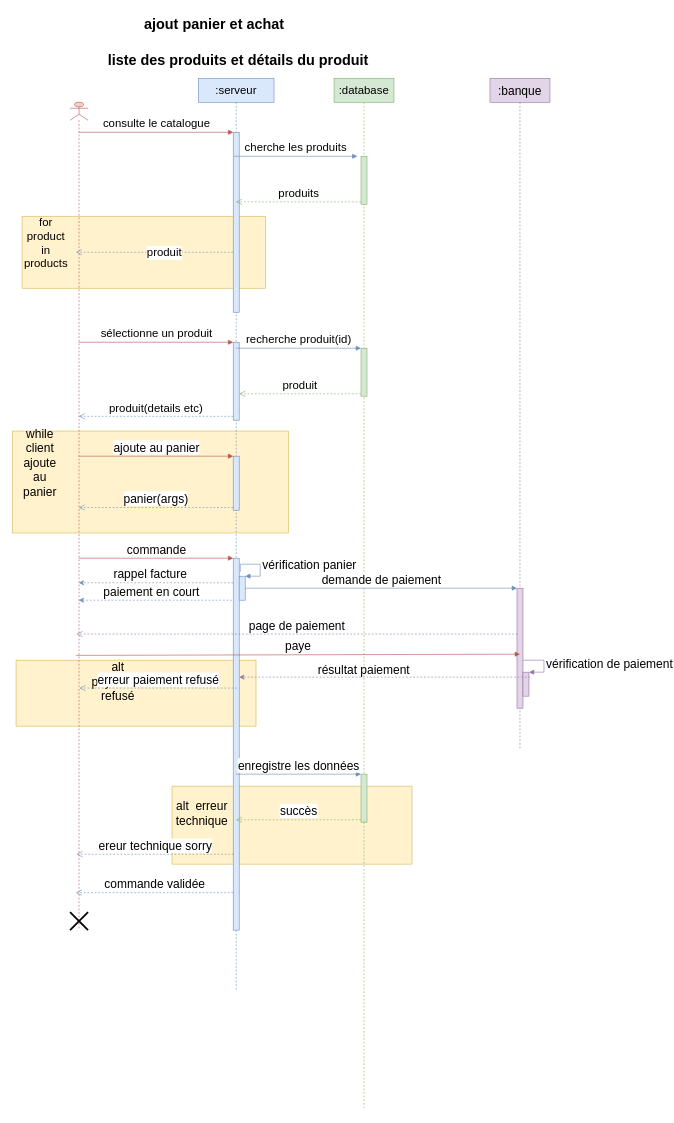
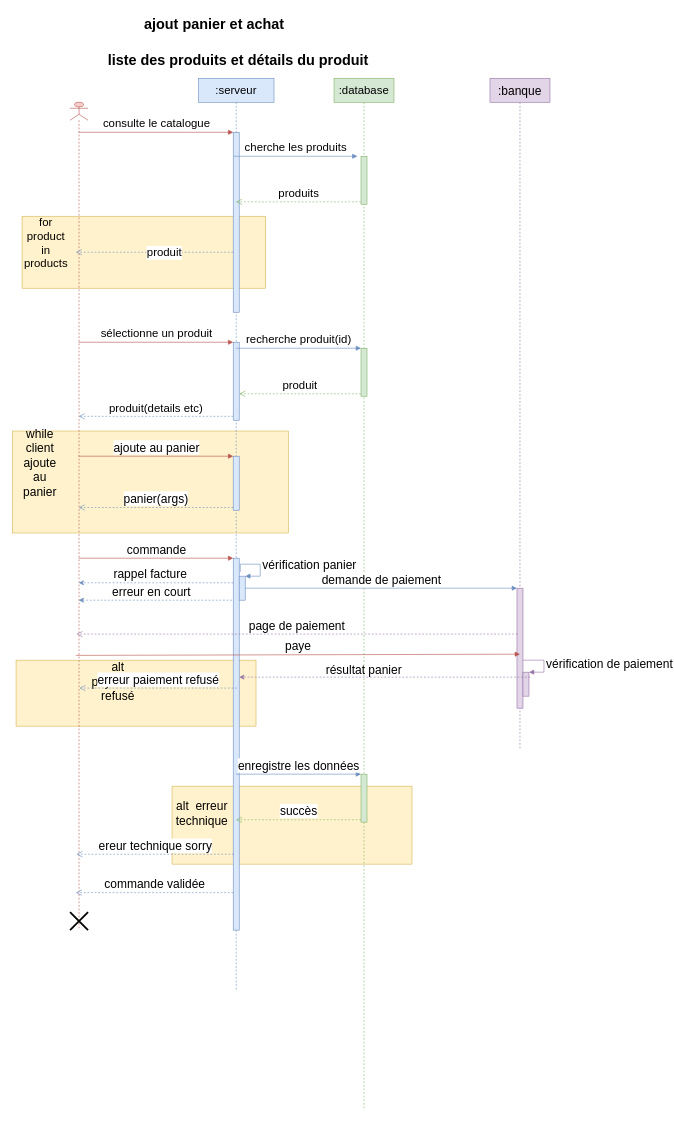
node "paiement en court": label "paiement en court" -> "erreur en court"
node "résultat paiement": label "résultat paiement" -> "résultat panier"
